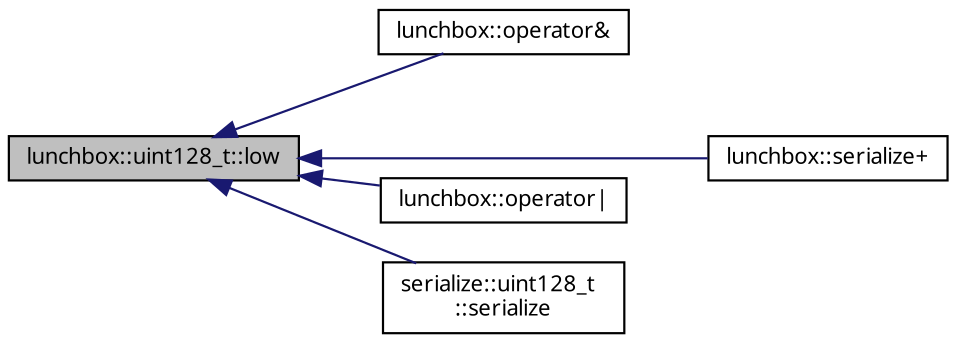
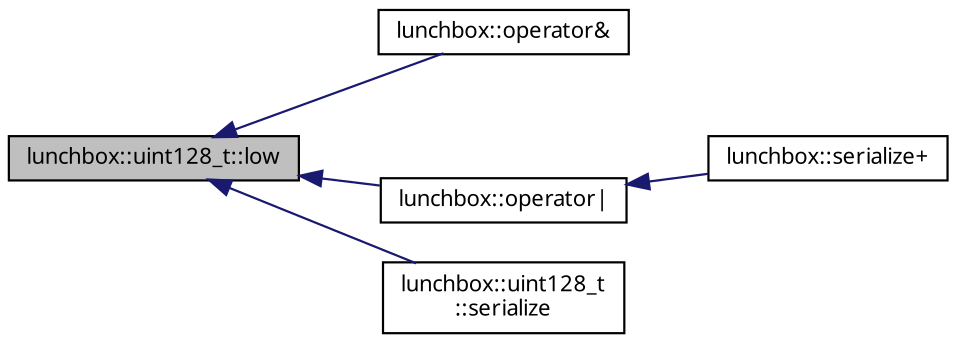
edge "lunchbox::serialize+" -> "lunchbox::uint128_t::low": now "lunchbox::serialize+" -> "lunchbox::operator|"
node "serialize::uint128_t ::serialize": label "serialize::uint128_t ::serialize" -> "lunchbox::uint128_t ::serialize"
